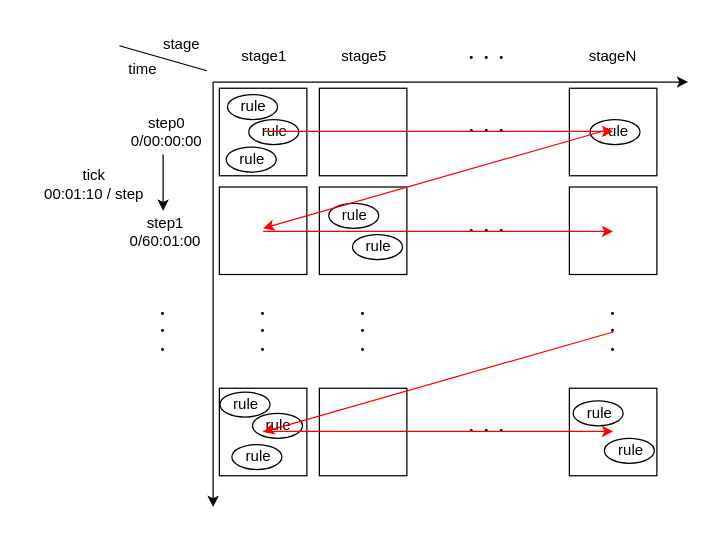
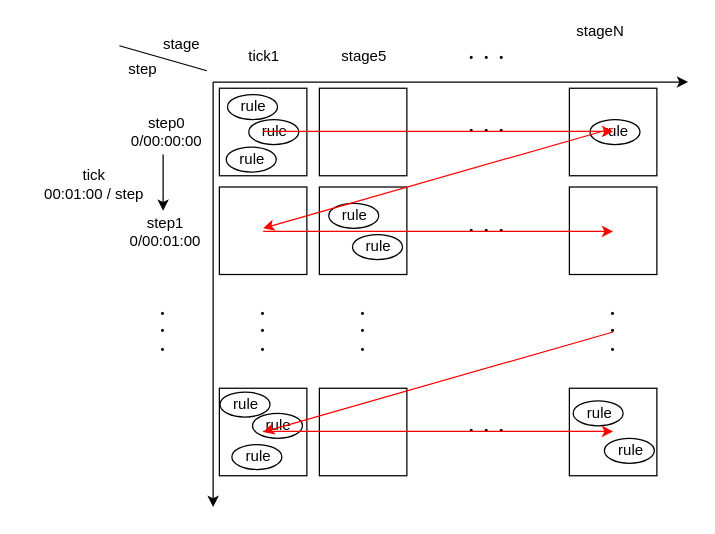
node "stage1": label "stage1" -> "tick1"
node "stageN": moved (613, 57) -> (601, 32)
node "time": label "time" -> "step"
node "tick 00:01:10 / step": label "tick 00:01:10 / step" -> "tick 00:01:00 / step"
node "step1 0/60:01:00": label "step1 0/60:01:00" -> "step1 0/00:01:00"
